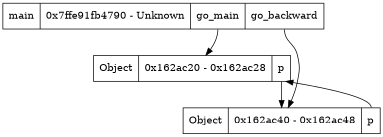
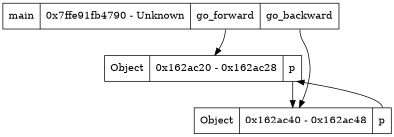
node "main": text "go_main" -> "go_forward"
